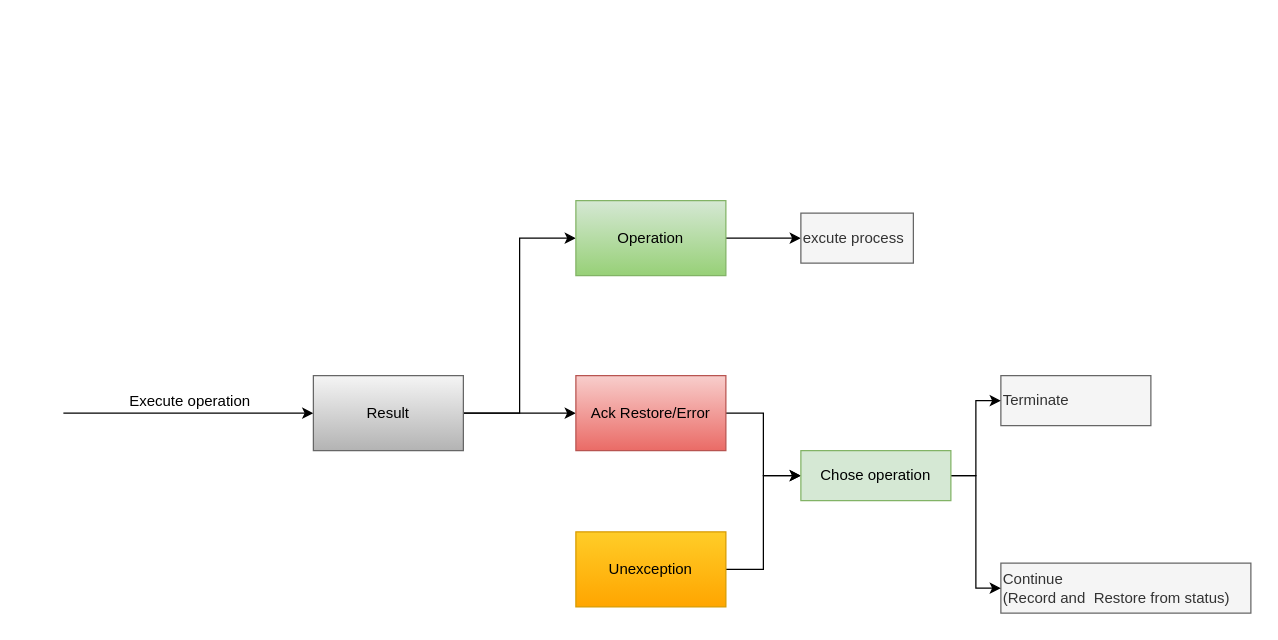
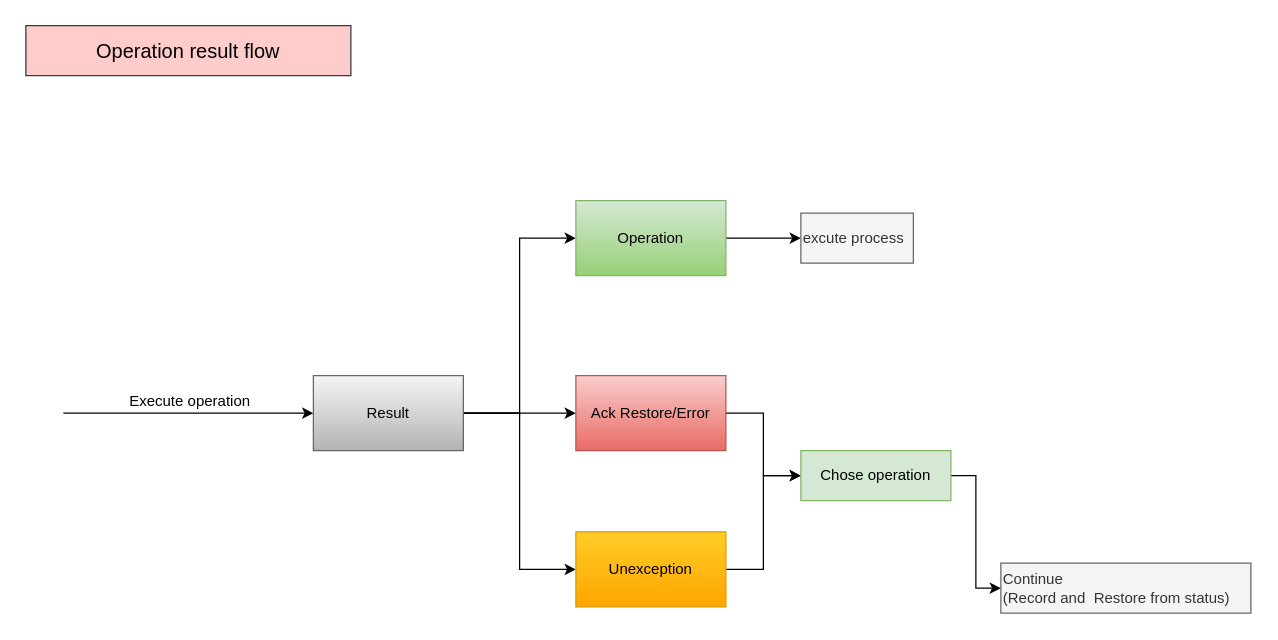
node "Operation result flow": added
node "Terminate": removed
edge "Chose operation" -> "Terminate": removed
edge "Result" -> "Unexception": added
